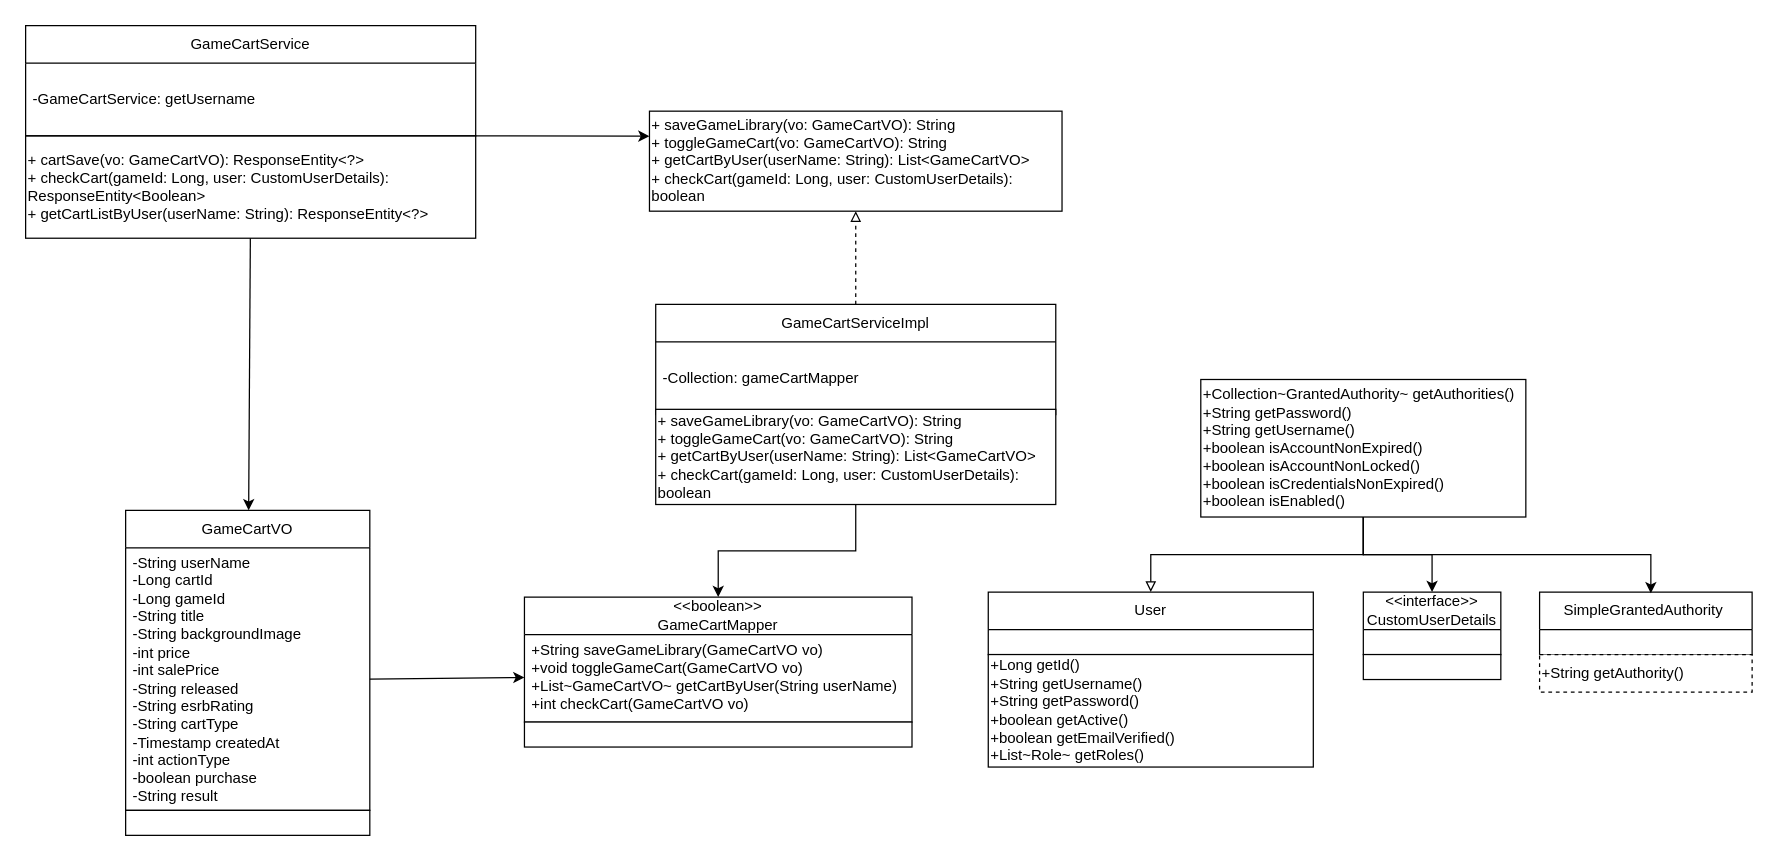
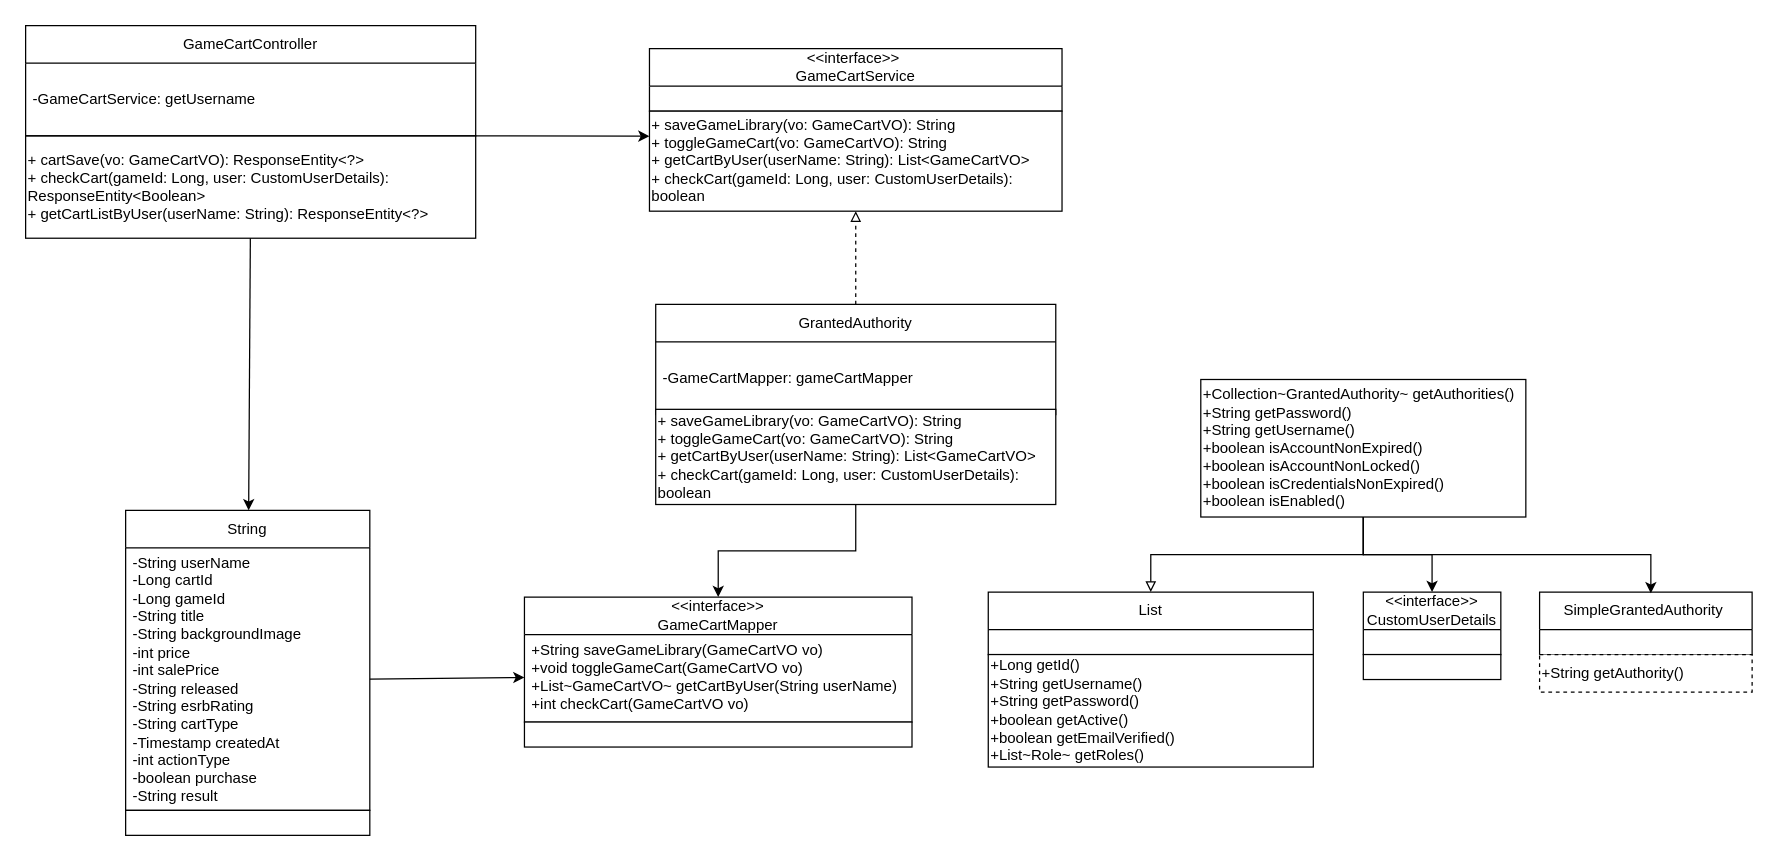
node "GameCartService": label "GameCartService" -> "GameCartController"
node "<<interface>> GameCartService": added
node "GameCartServiceImpl": label "GameCartServiceImpl" -> "GrantedAuthority"
node "-Collection: gameCartMapper": label "-Collection: gameCartMapper" -> "-GameCartMapper: gameCartMapper"
node "GameCartVO": label "GameCartVO" -> "String"
node "User": label "User" -> "List"
node "<<boolean>> GameCartMapper": label "<<boolean>> GameCartMapper" -> "<<interface>> GameCartMapper"
